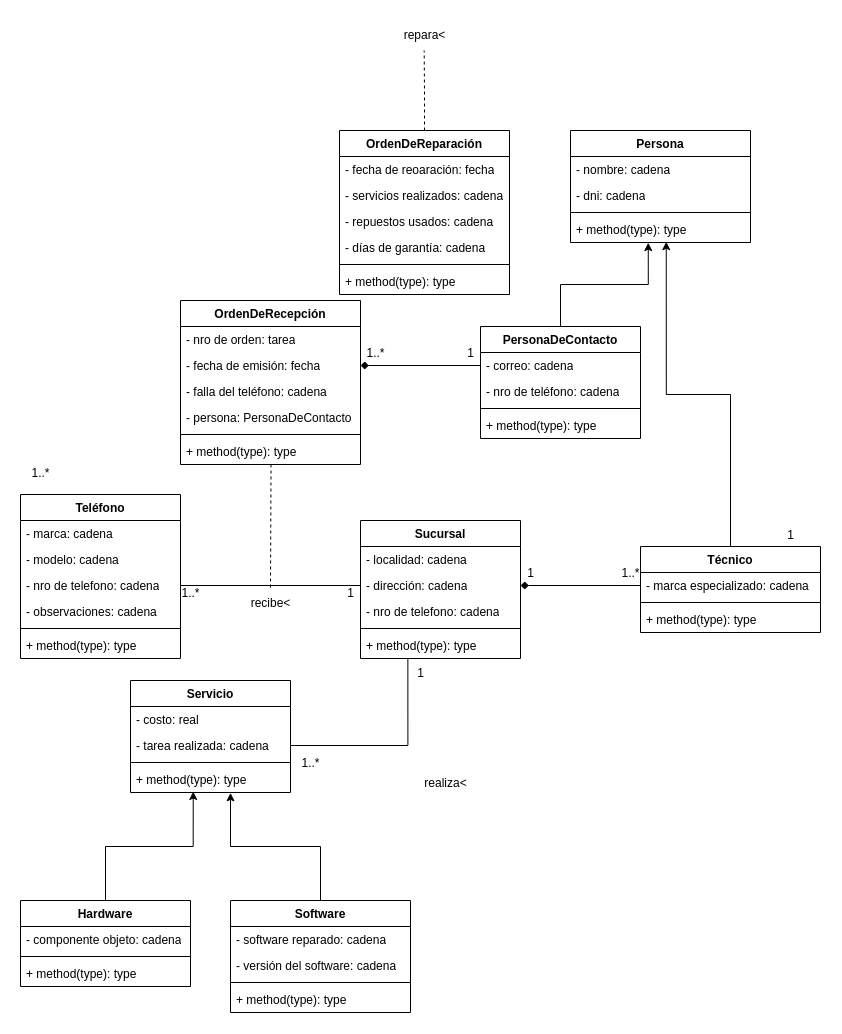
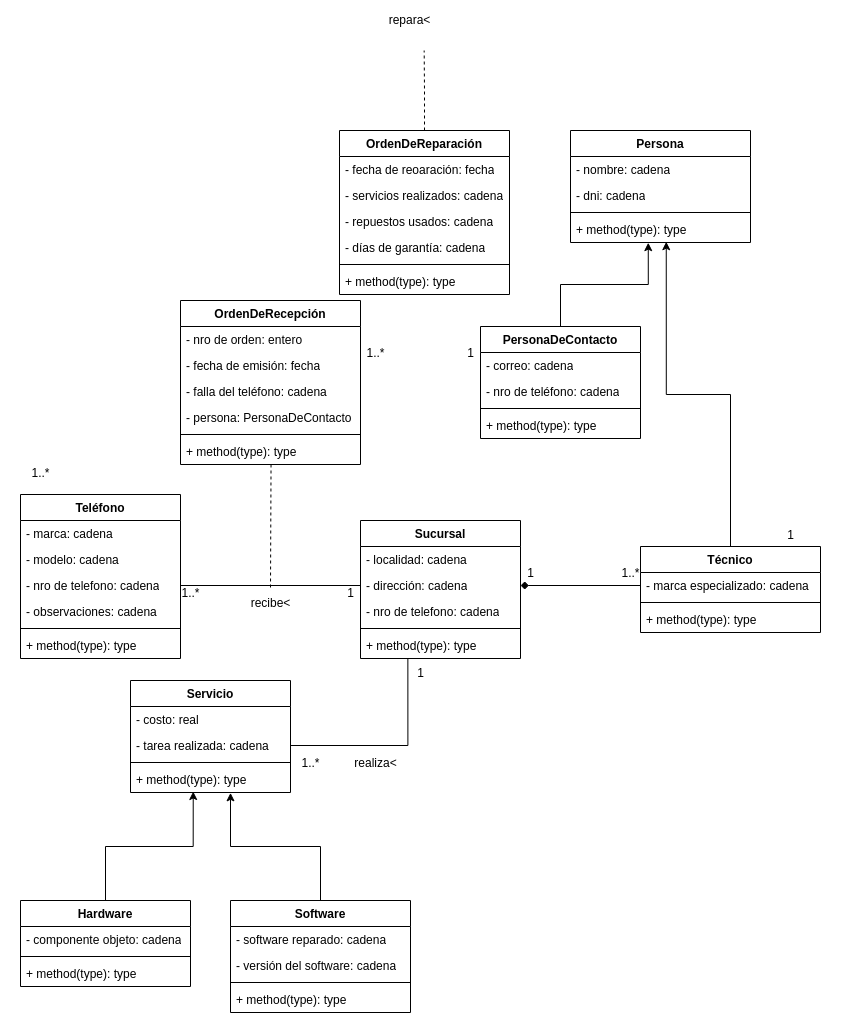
node "repara<": moved (425, 36) -> (410, 21)
node "- nro de orden: tarea": label "- nro de orden: tarea" -> "- nro de orden: entero"
edge "- correo: cadena" -> "- fecha de emisión: fecha": removed
node "realiza<": moved (446, 784) -> (376, 764)
